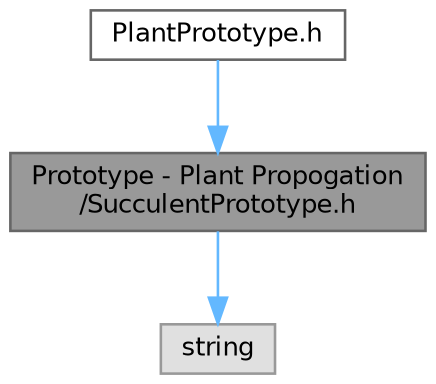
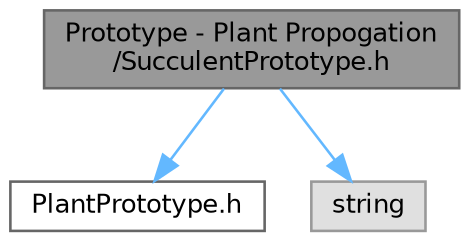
edge "PlantPrototype.h" -> "Prototype - Plant Propogation /SucculentPrototype.h": reversed
